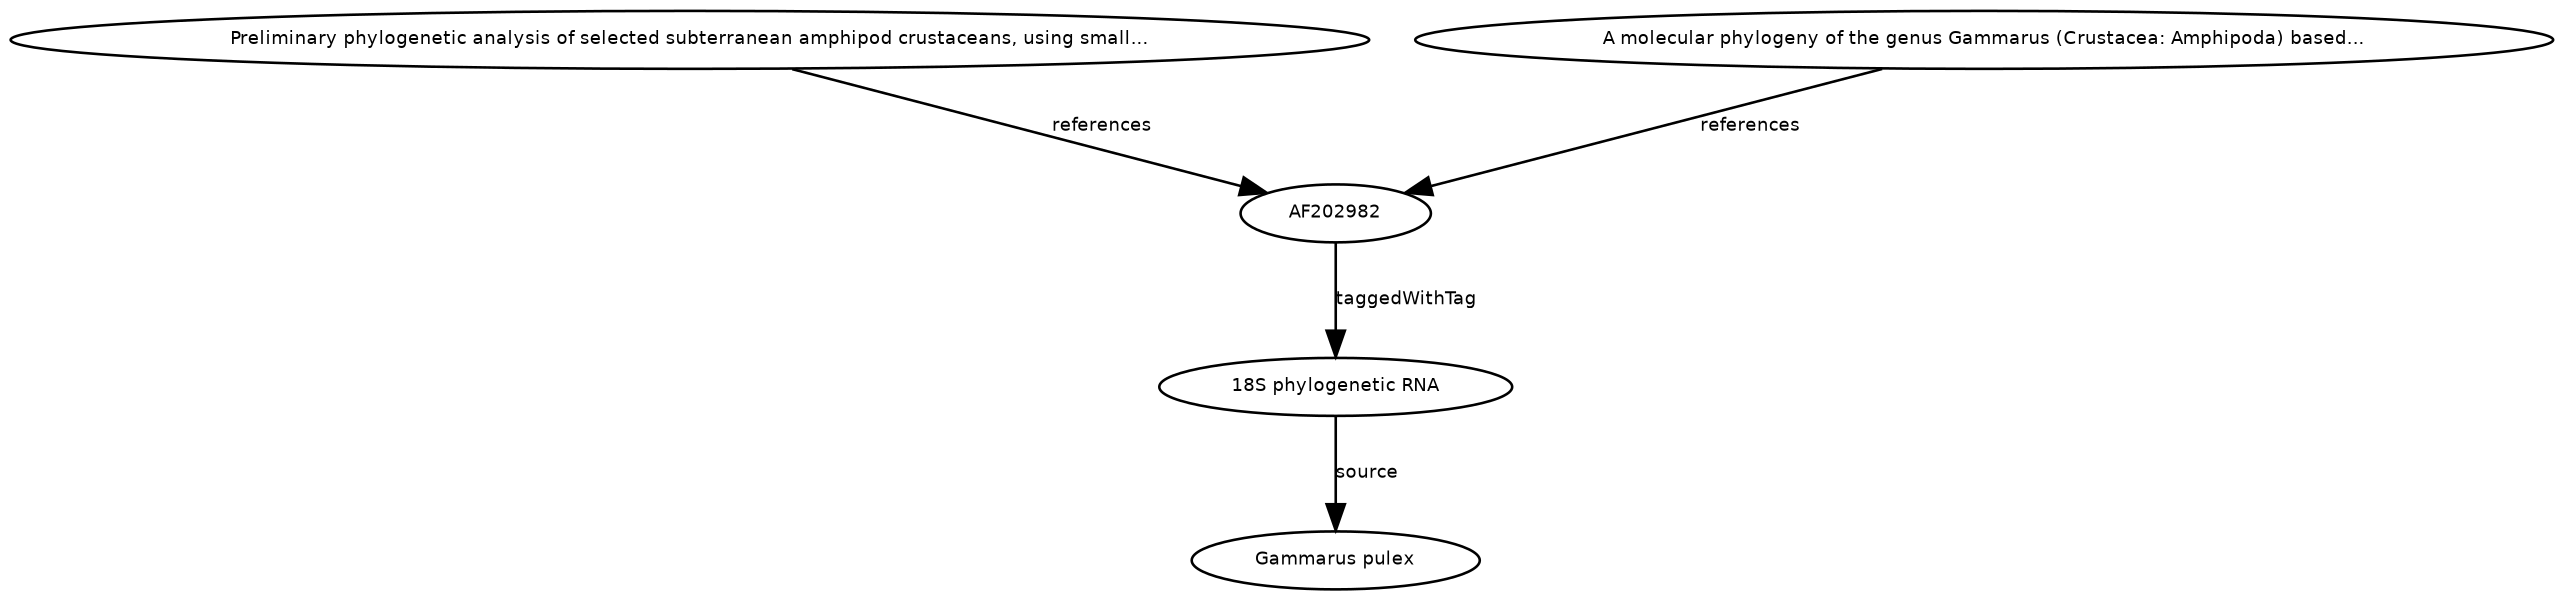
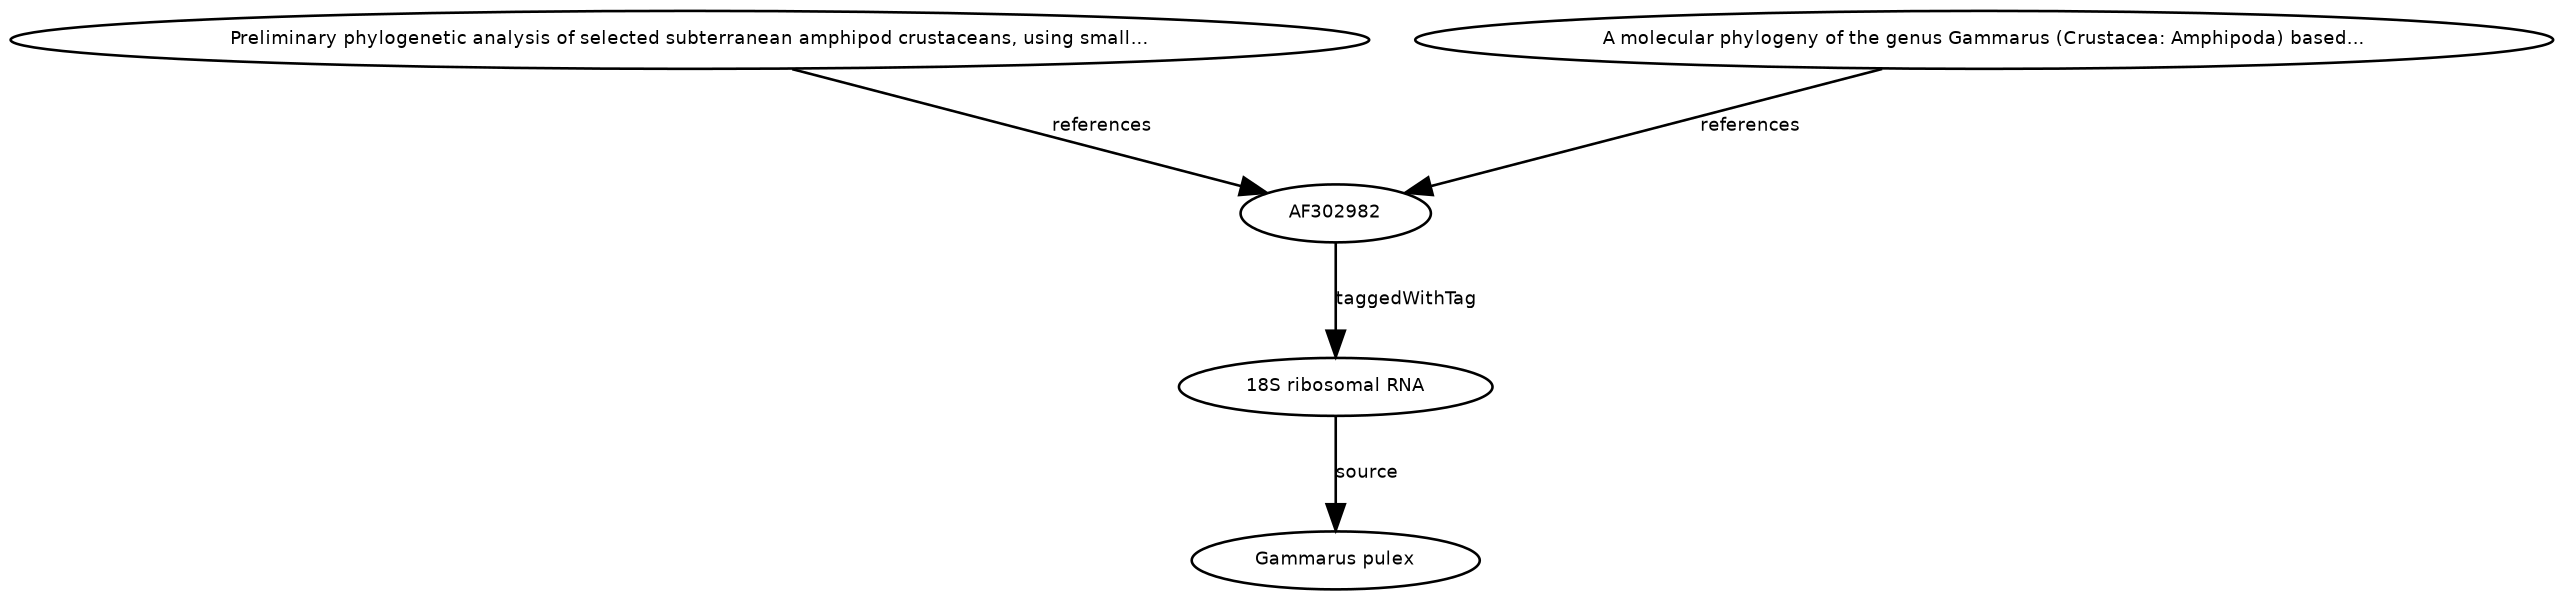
node "AF202982": label "AF202982" -> "AF302982"
node "18S phylogenetic RNA": label "18S phylogenetic RNA" -> "18S ribosomal RNA"
